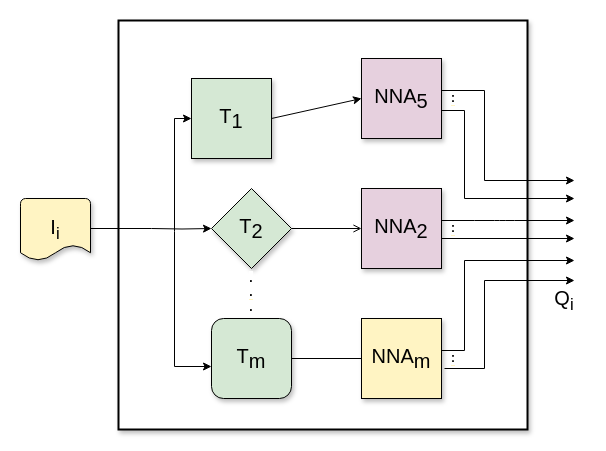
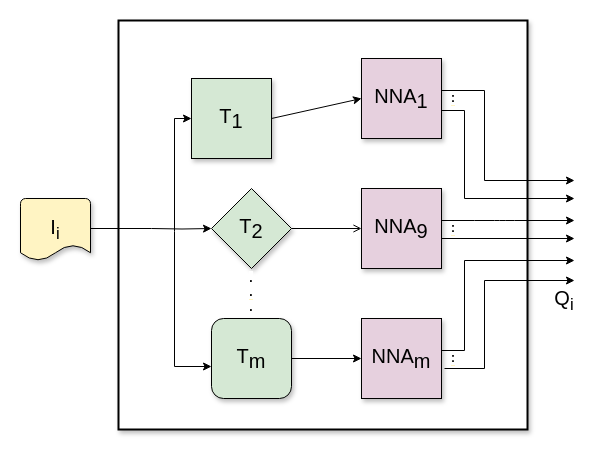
node "NNA5": label "NNA5" -> "NNA1"
node "NNA2": label "NNA2" -> "NNA9"
edge "Tm" -- "NNAm": arrowhead none -> classic
node "NNAm": fillcolor #fff4c3 -> #e6d0de
